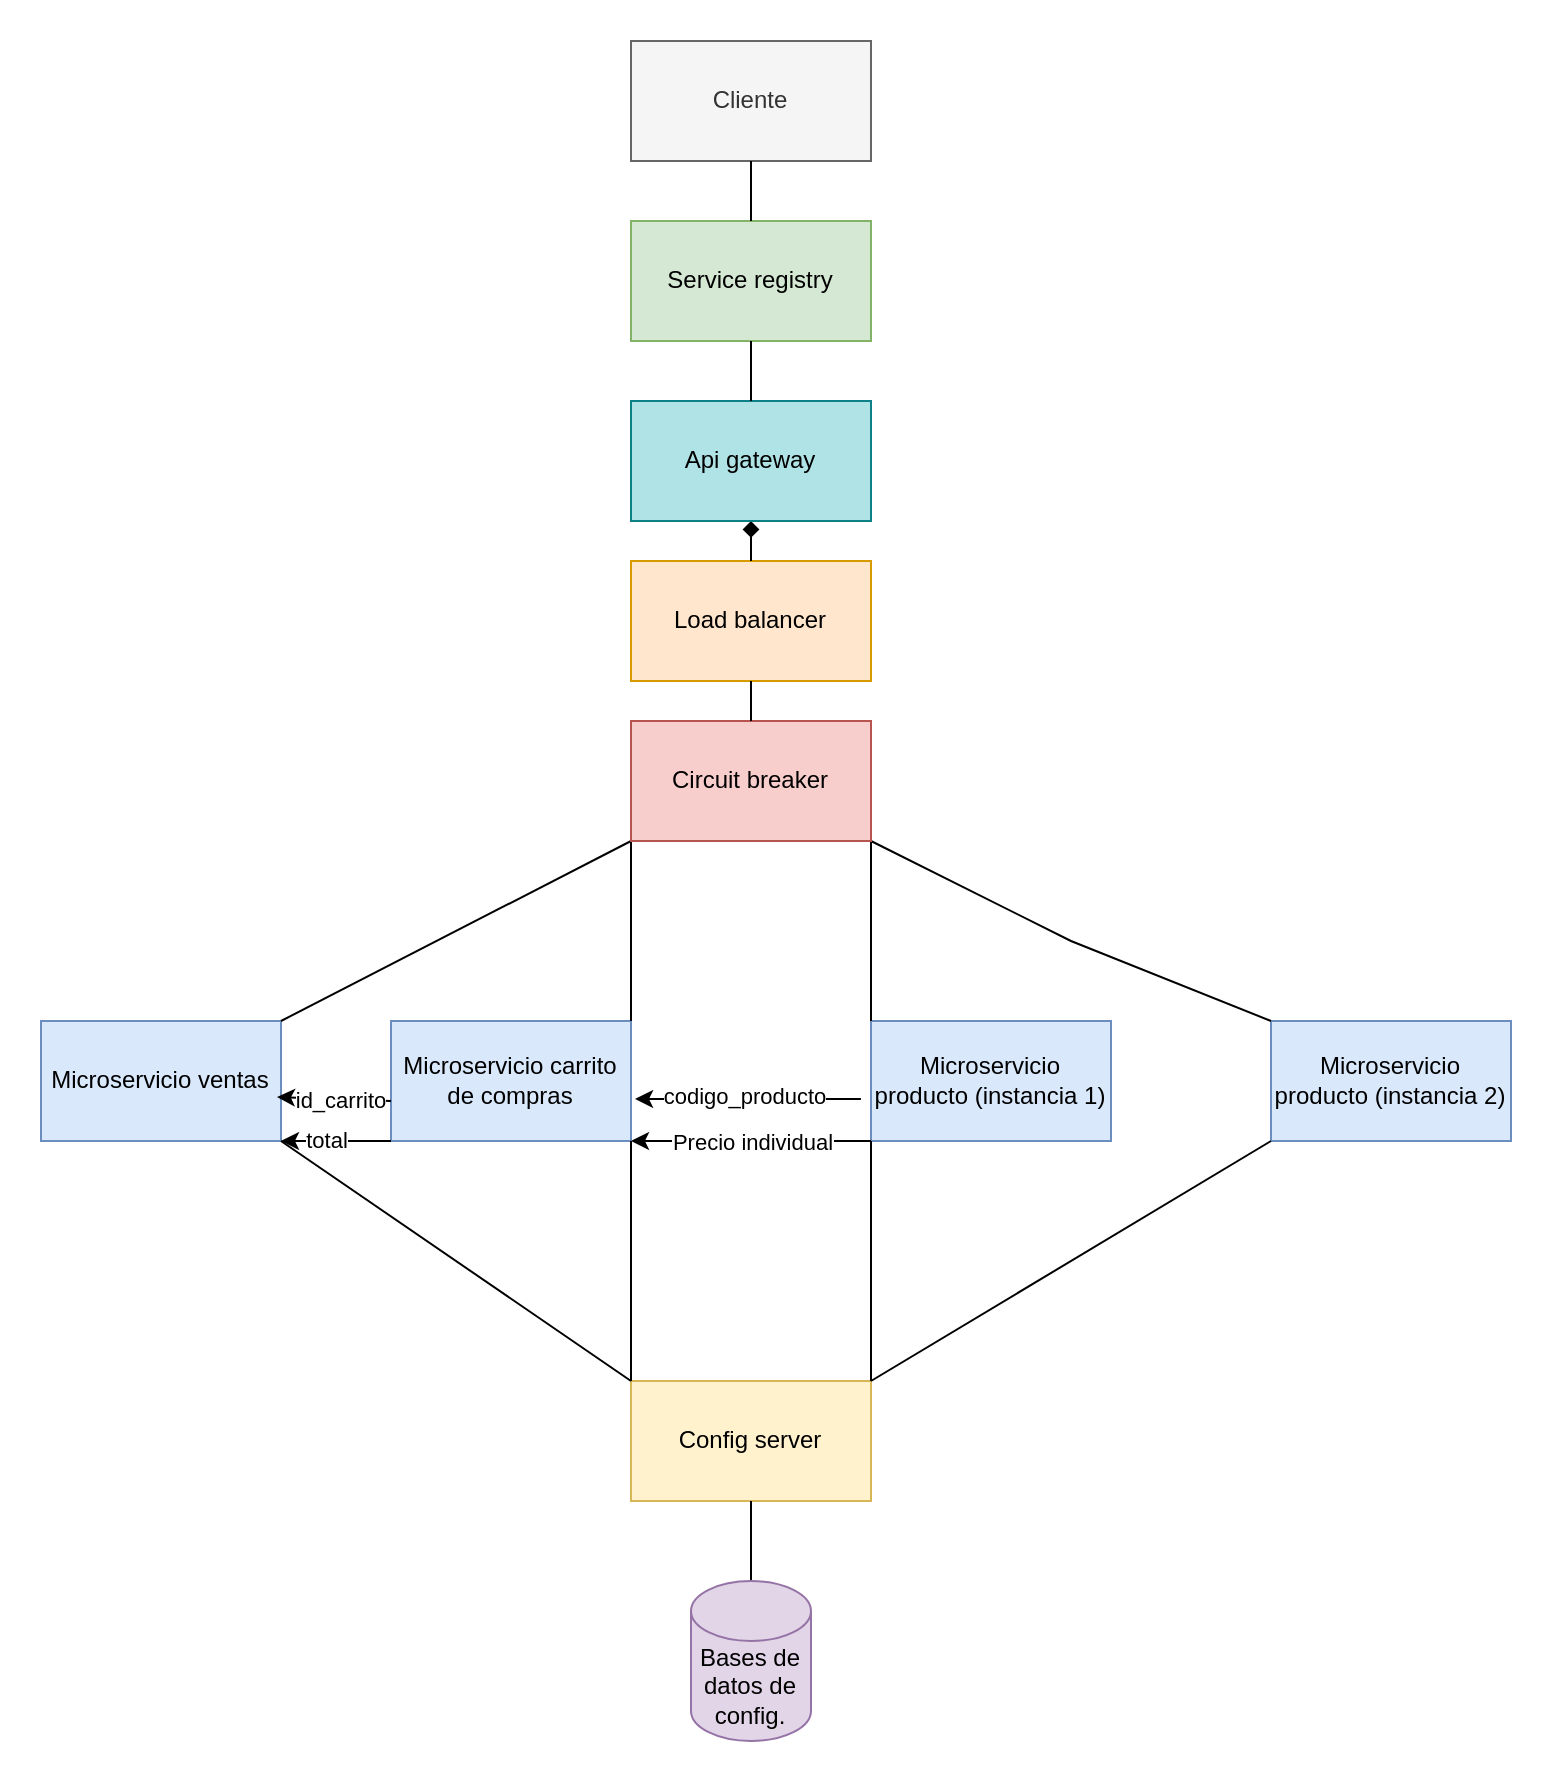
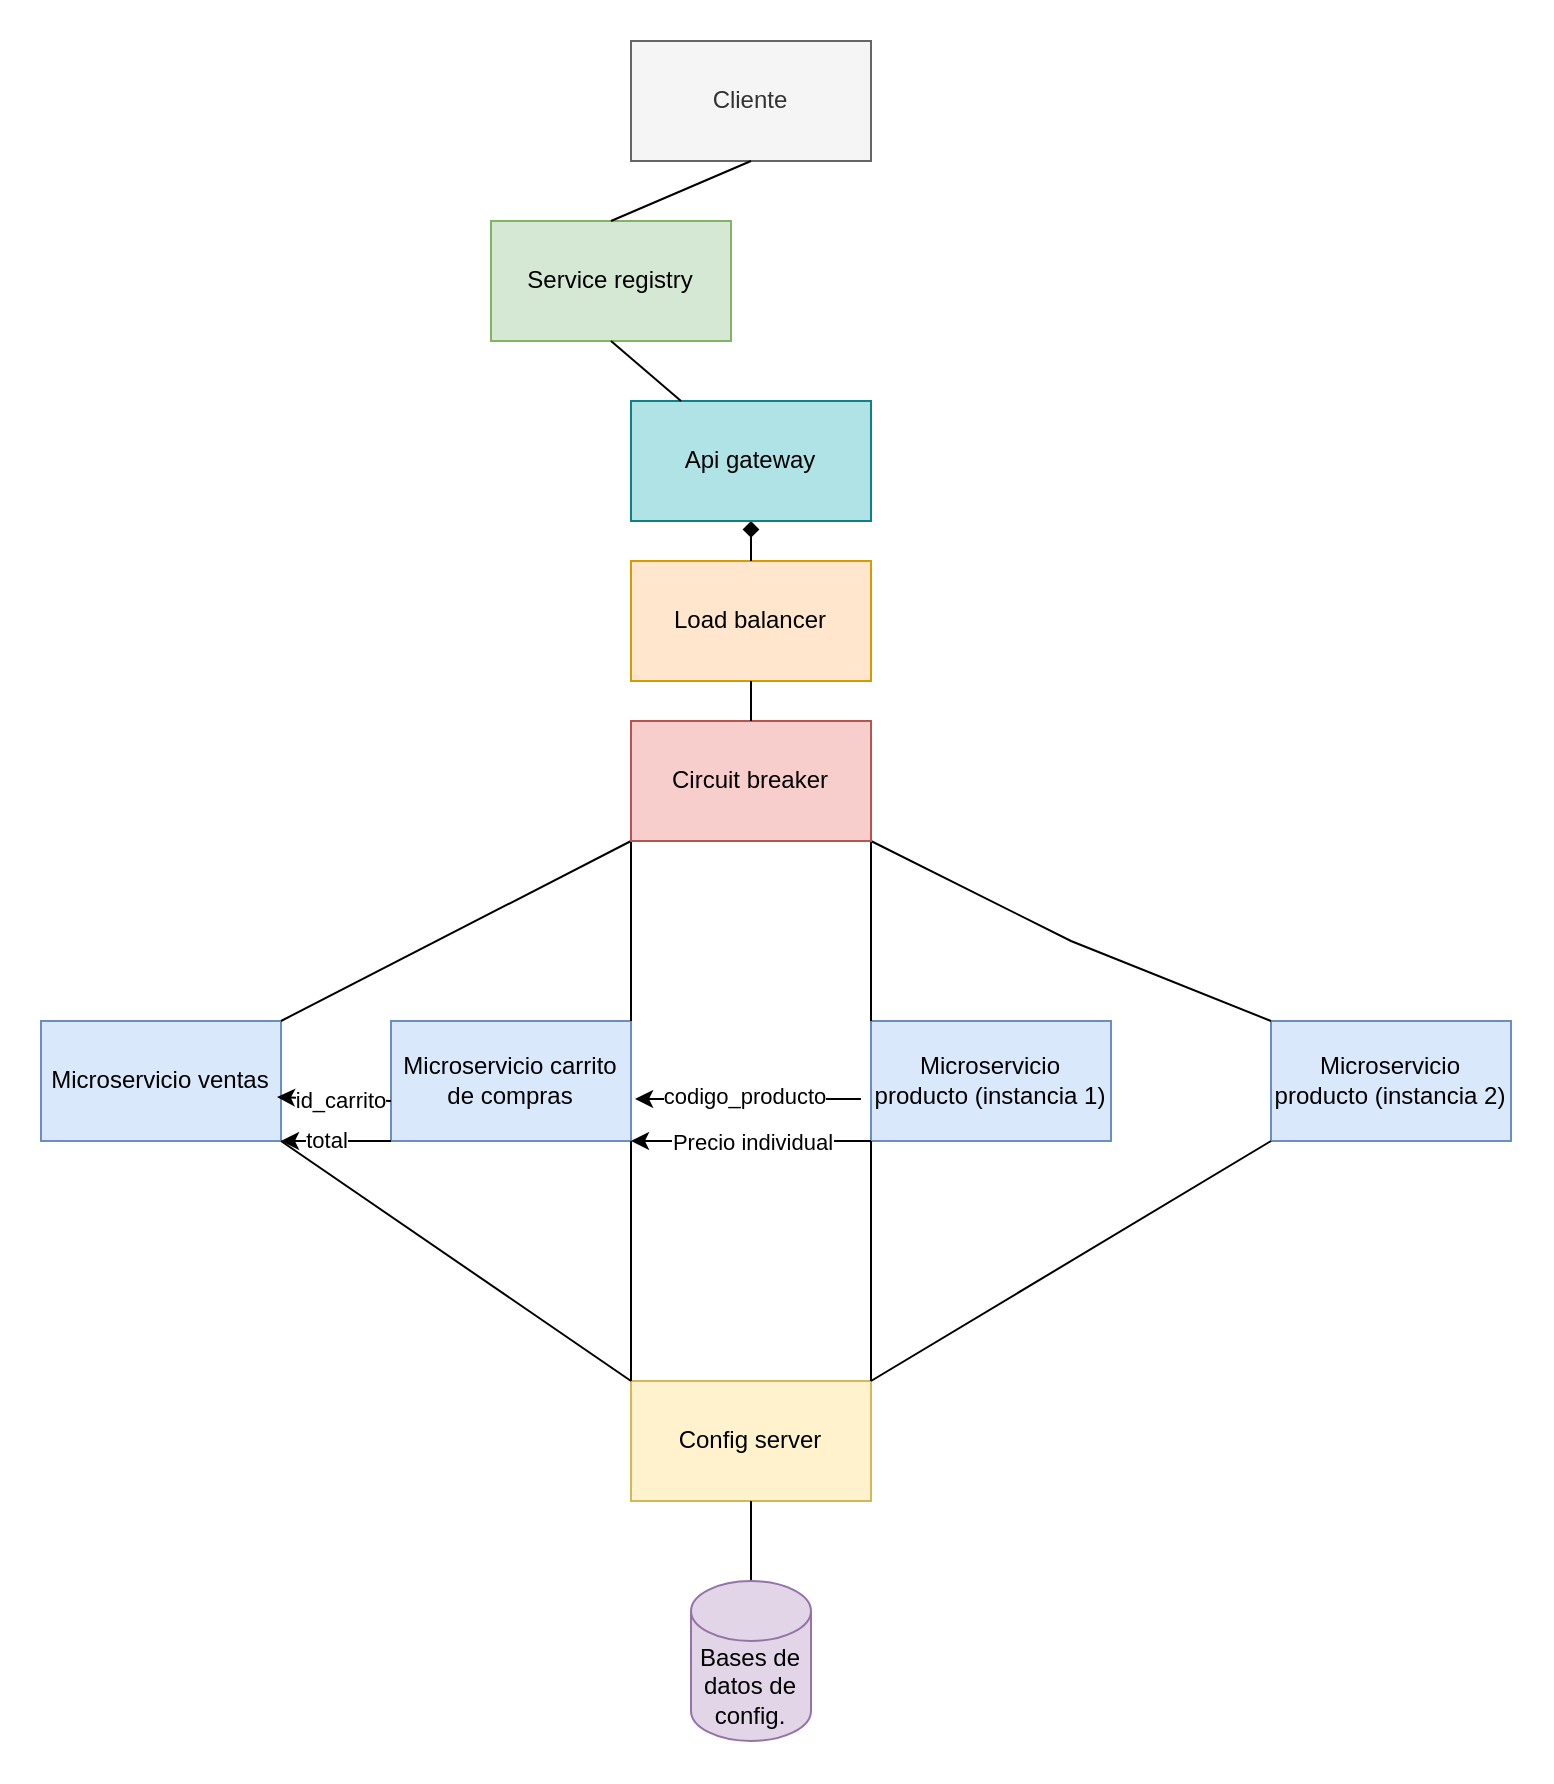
node "Service registry": moved (751, 281) -> (611, 281)
